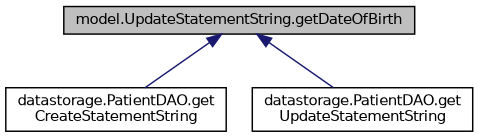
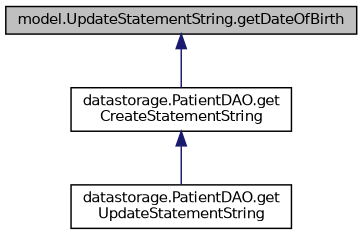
edge "datastorage.PatientDAO.get UpdateStatementString" -> "model.UpdateStatementString.getDateOfBirth": now "datastorage.PatientDAO.get UpdateStatementString" -> "datastorage.PatientDAO.get CreateStatementString"
